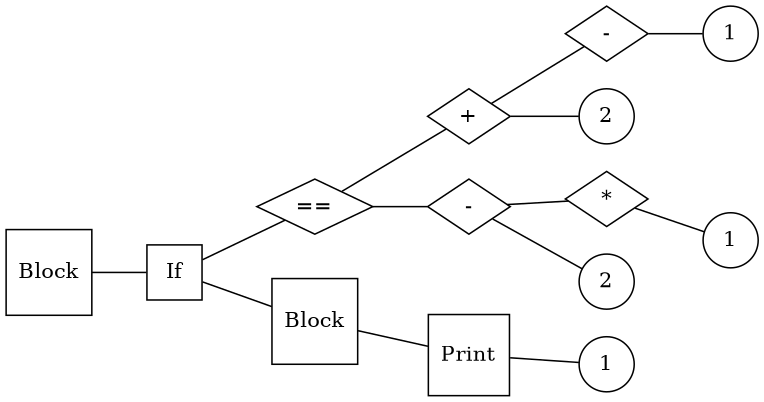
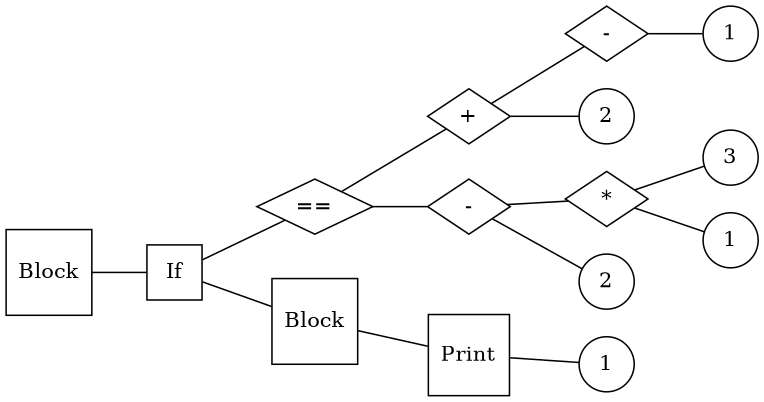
node "3": added
